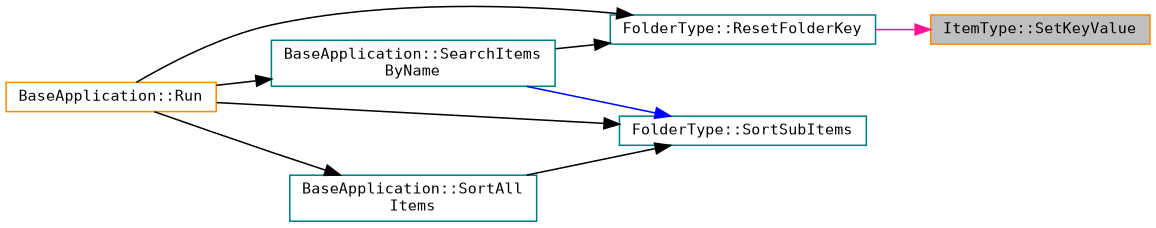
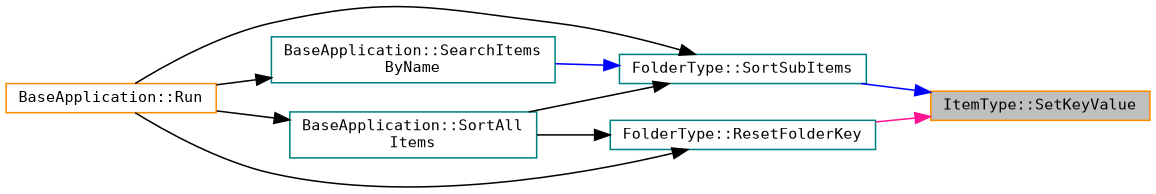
edge "BaseApplication::SearchItems ByName" -> "FolderType::ResetFolderKey": now "BaseApplication::SortAll Items" -> "FolderType::ResetFolderKey"
edge "FolderType::SortSubItems" -> "ItemType::SetKeyValue": added
